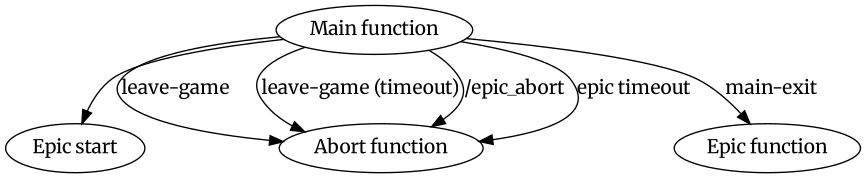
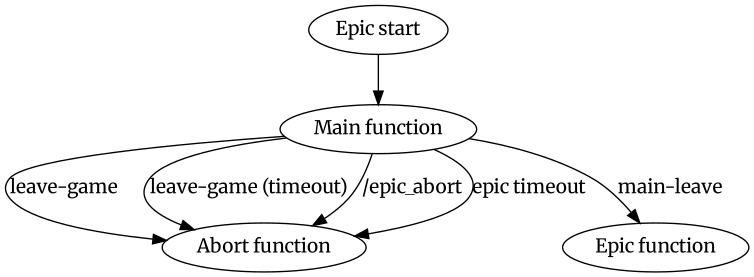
edge "Main function" -> "Epic start": reversed
edge "Main function" -> "Epic function": label "main-exit" -> "main-leave"
